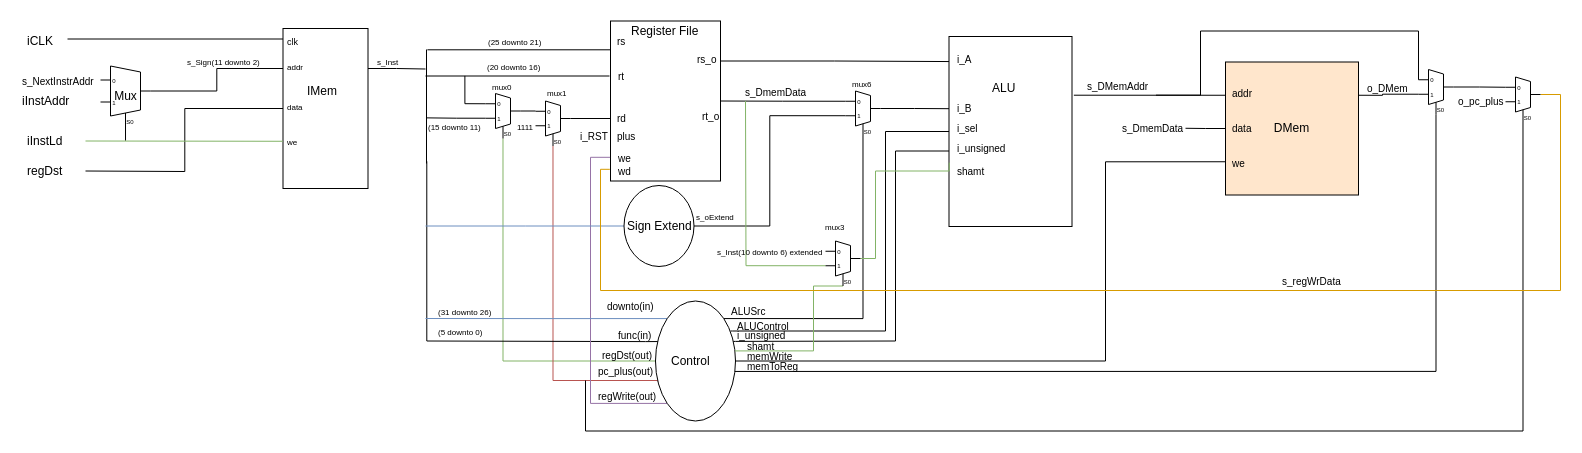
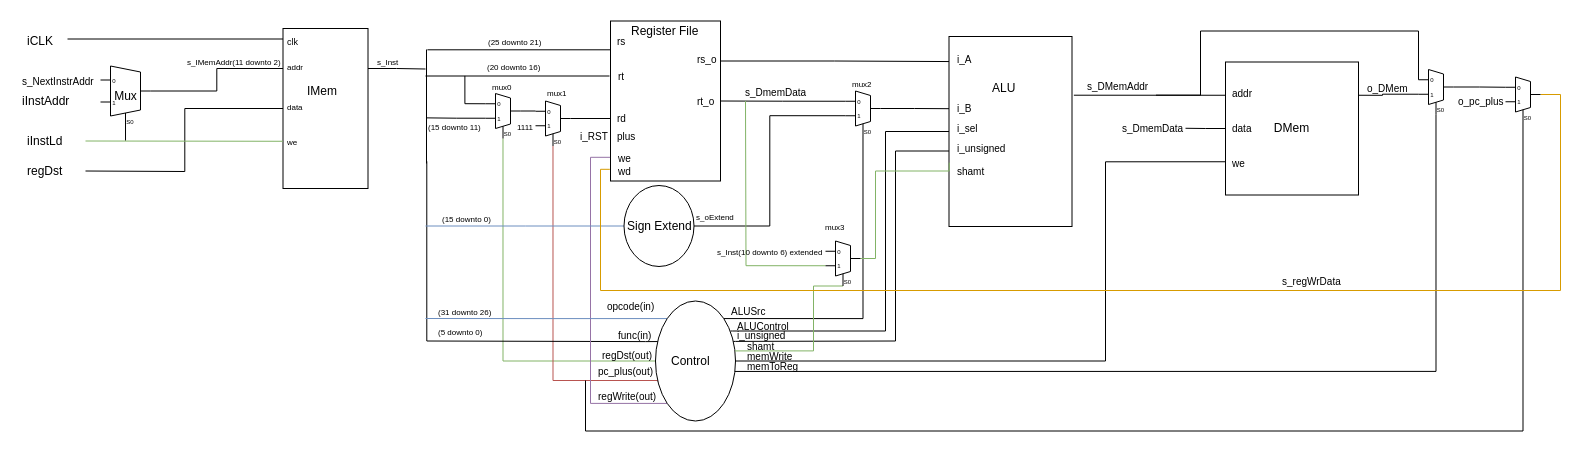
node "s_Sign(11 downto 2)": label "s_Sign(11 downto 2)" -> "s_IMemAddr(11 downto 2)"
node "mux6": label "mux6" -> "mux2"
node "rt_o": moved (716, 116) -> (711, 101)
node "DMem": fillcolor #ffe6cc -> #ffffff
node "(15 downto 0)": added
node "downto(in)": label "downto(in)" -> "opcode(in)"
